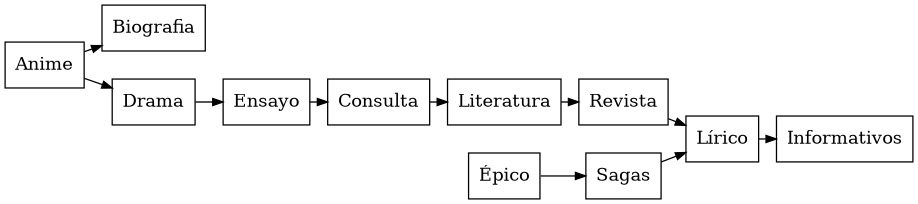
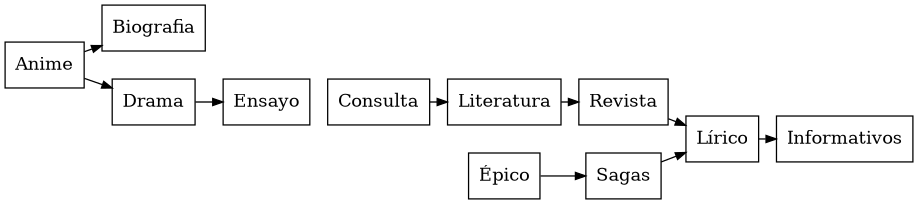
edge "Ensayo" -> "Consulta": removed
